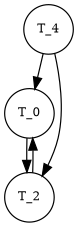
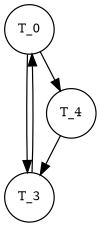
edge "T_4" -> "T_0": reversed
node "T_2": label "T_2" -> "T_3"
